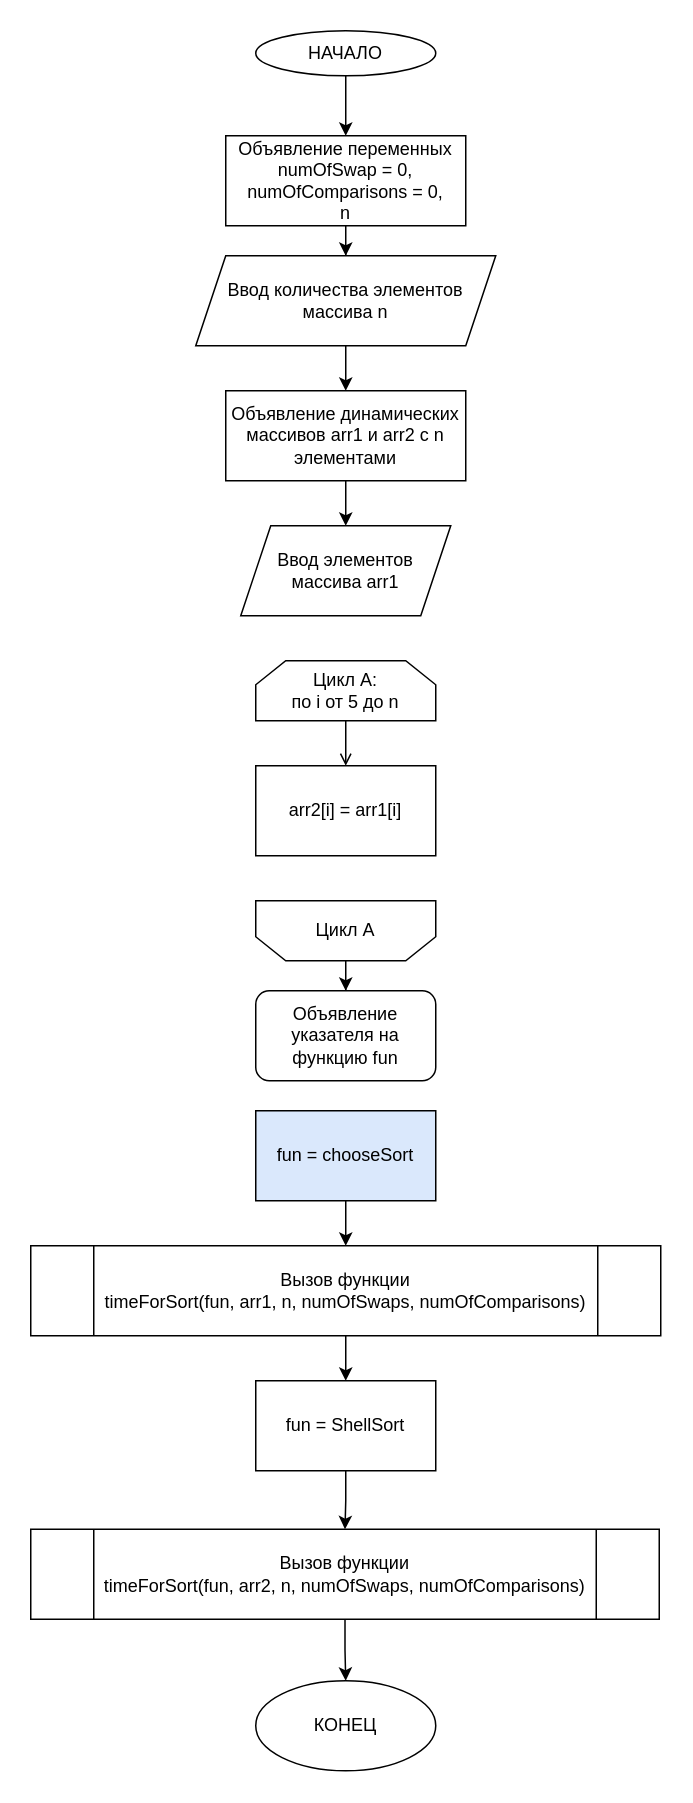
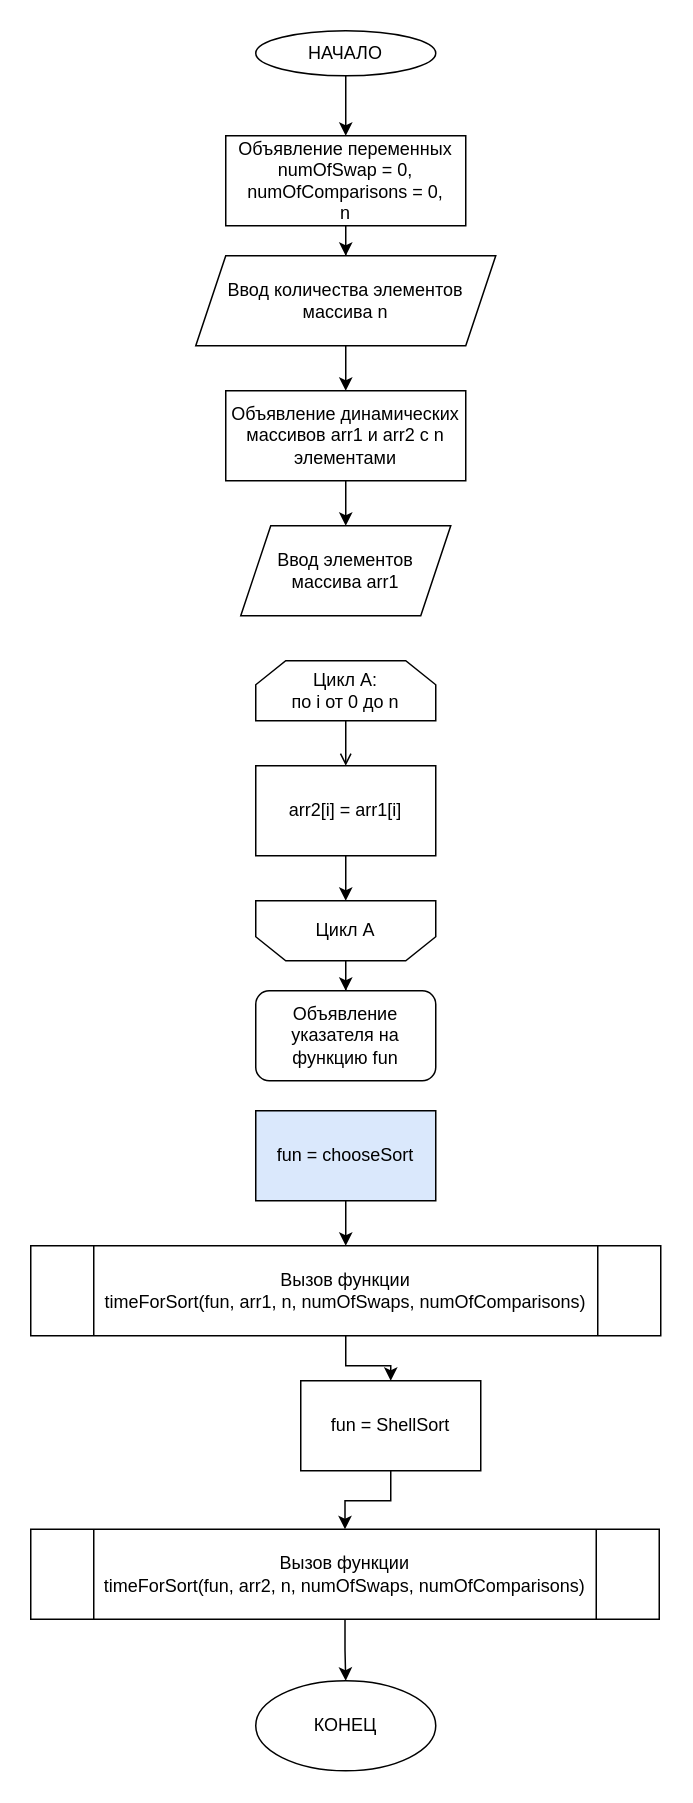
node "Цикл А: по i от 5 до n": label "Цикл А: по i от 5 до n" -> "Цикл А: по i от 0 до n"
edge "arr2[i] = arr1[i]" -> "Цикл А": added
node "fun = ShellSort": moved (346, 1426) -> (391, 1426)
